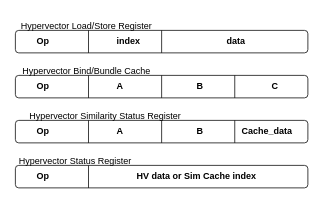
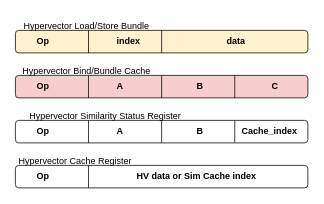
node "Hypervector Load/Store Register": label "Hypervector Load/Store Register" -> "Hypervector Load/Store Bundle"
node "Op index data": fillcolor #ffffff -> #fff2cc
node "Op A B C": fillcolor #ffffff -> #f8cecc
node "Op A B Cache_data": label "Op A B Cache_data" -> "Op A B Cache_index"
node "Hypervector Status Register": label "Hypervector Status Register" -> "Hypervector Cache Register"
